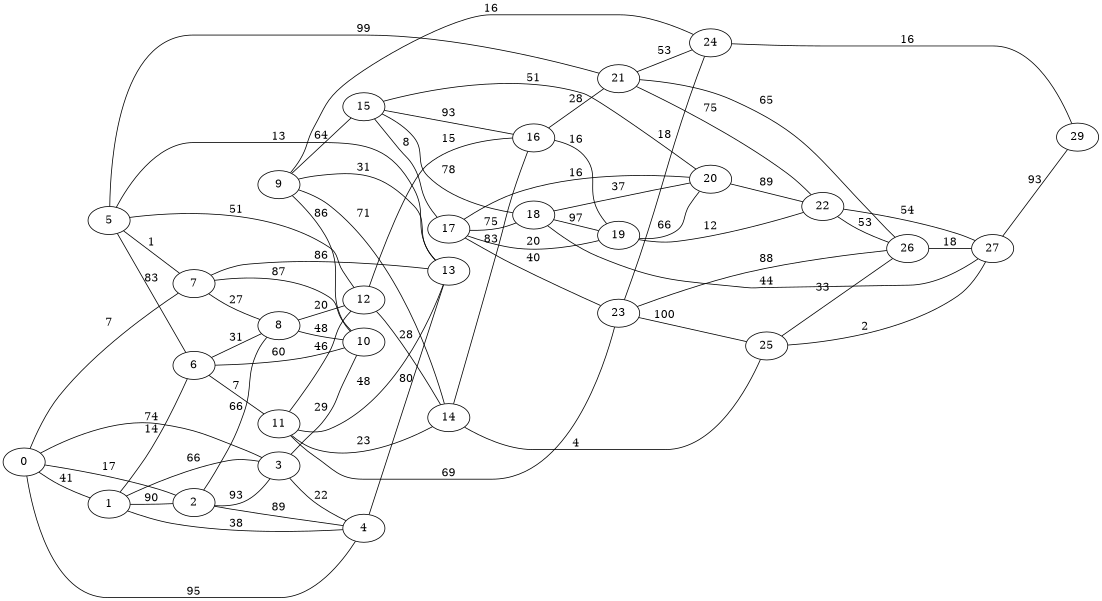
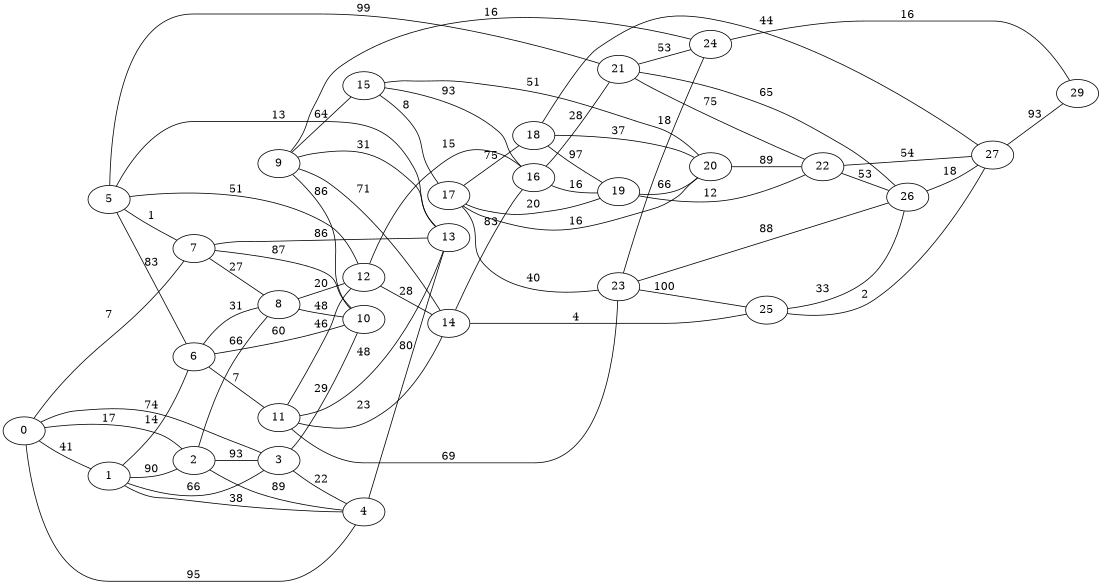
edge "15" -- "18": removed, label "78"
